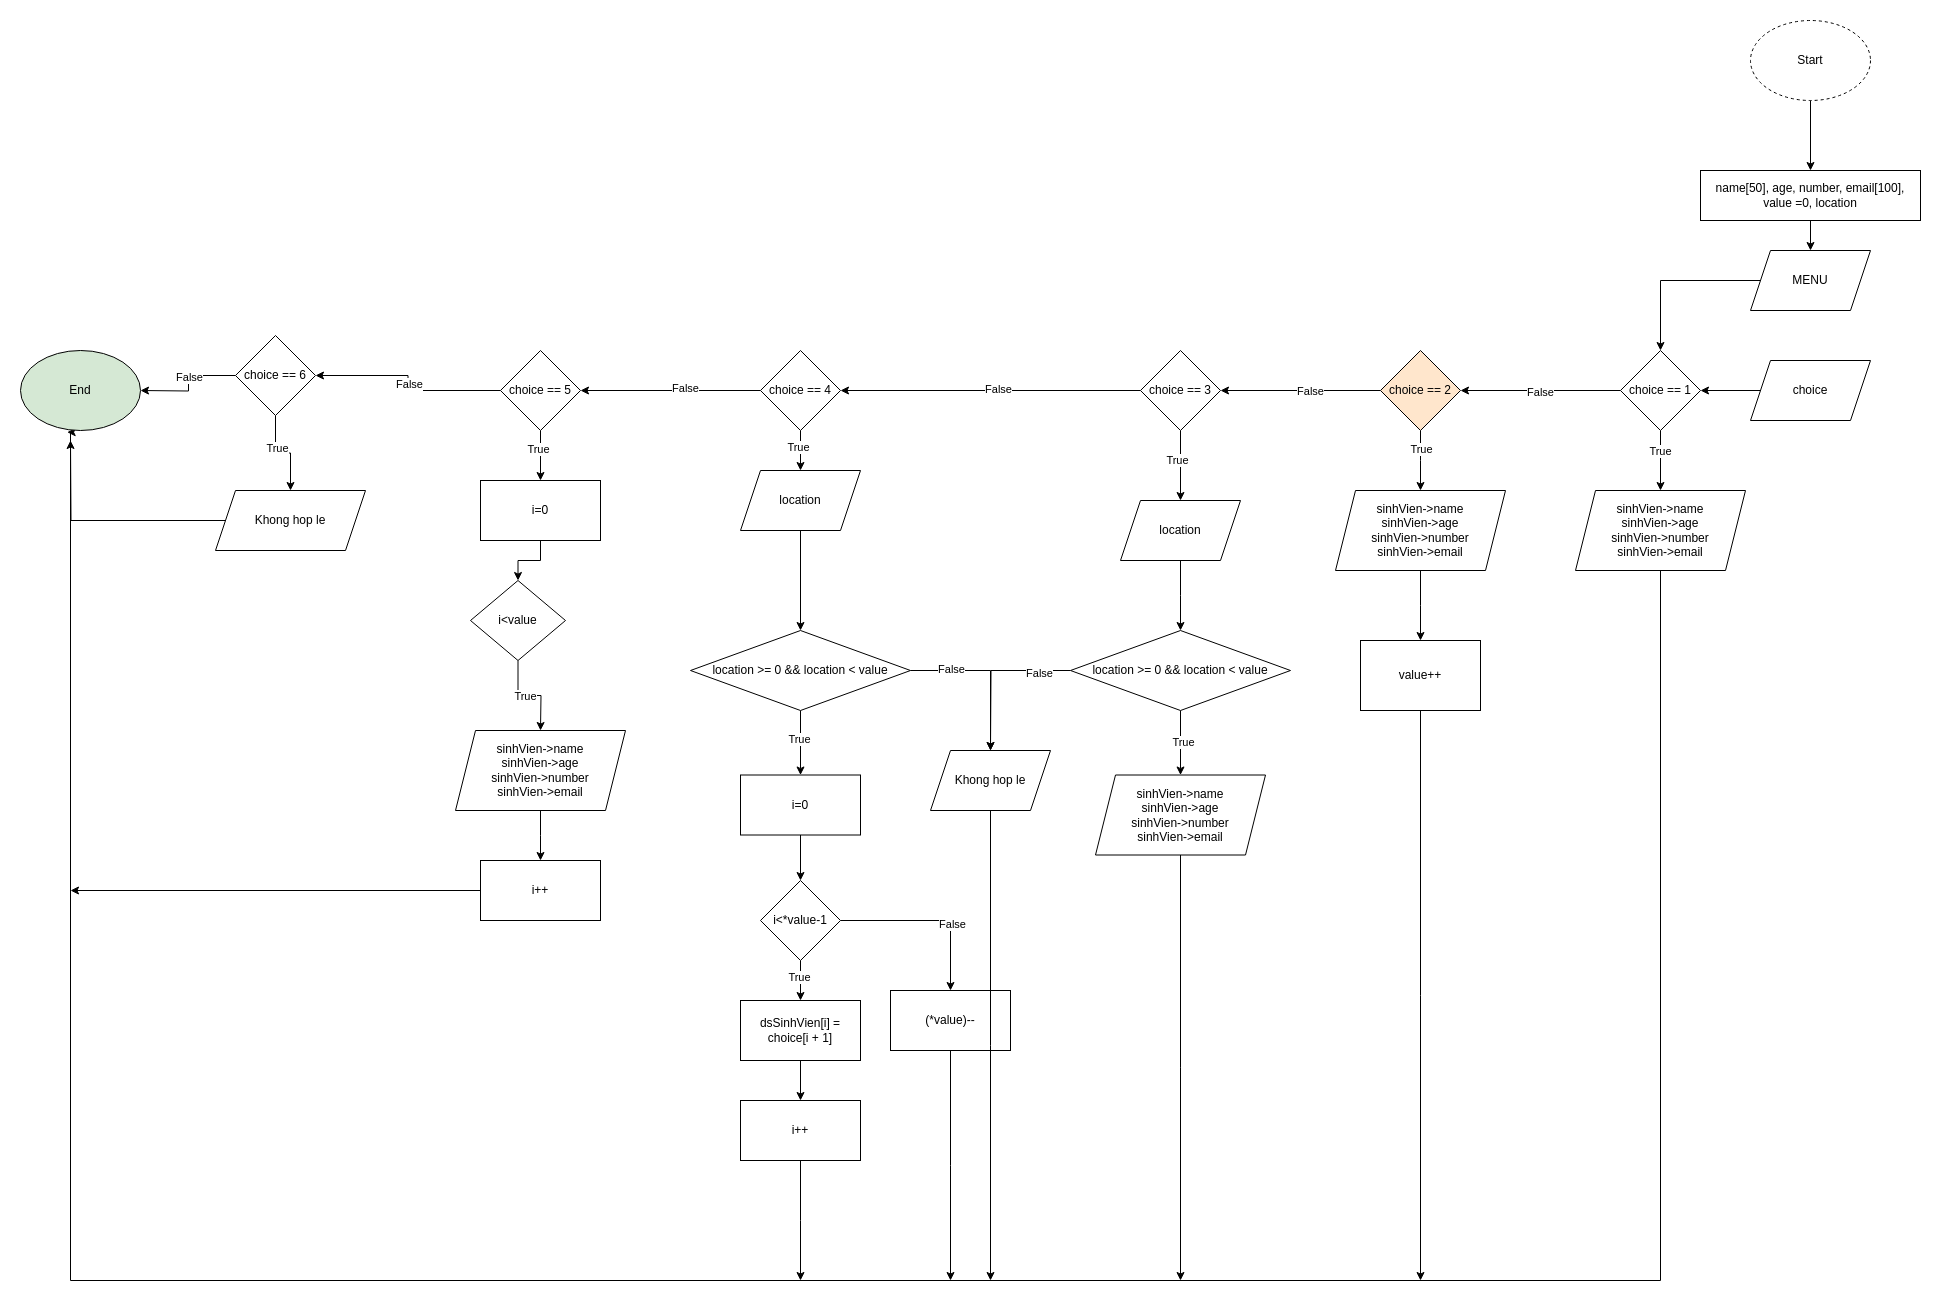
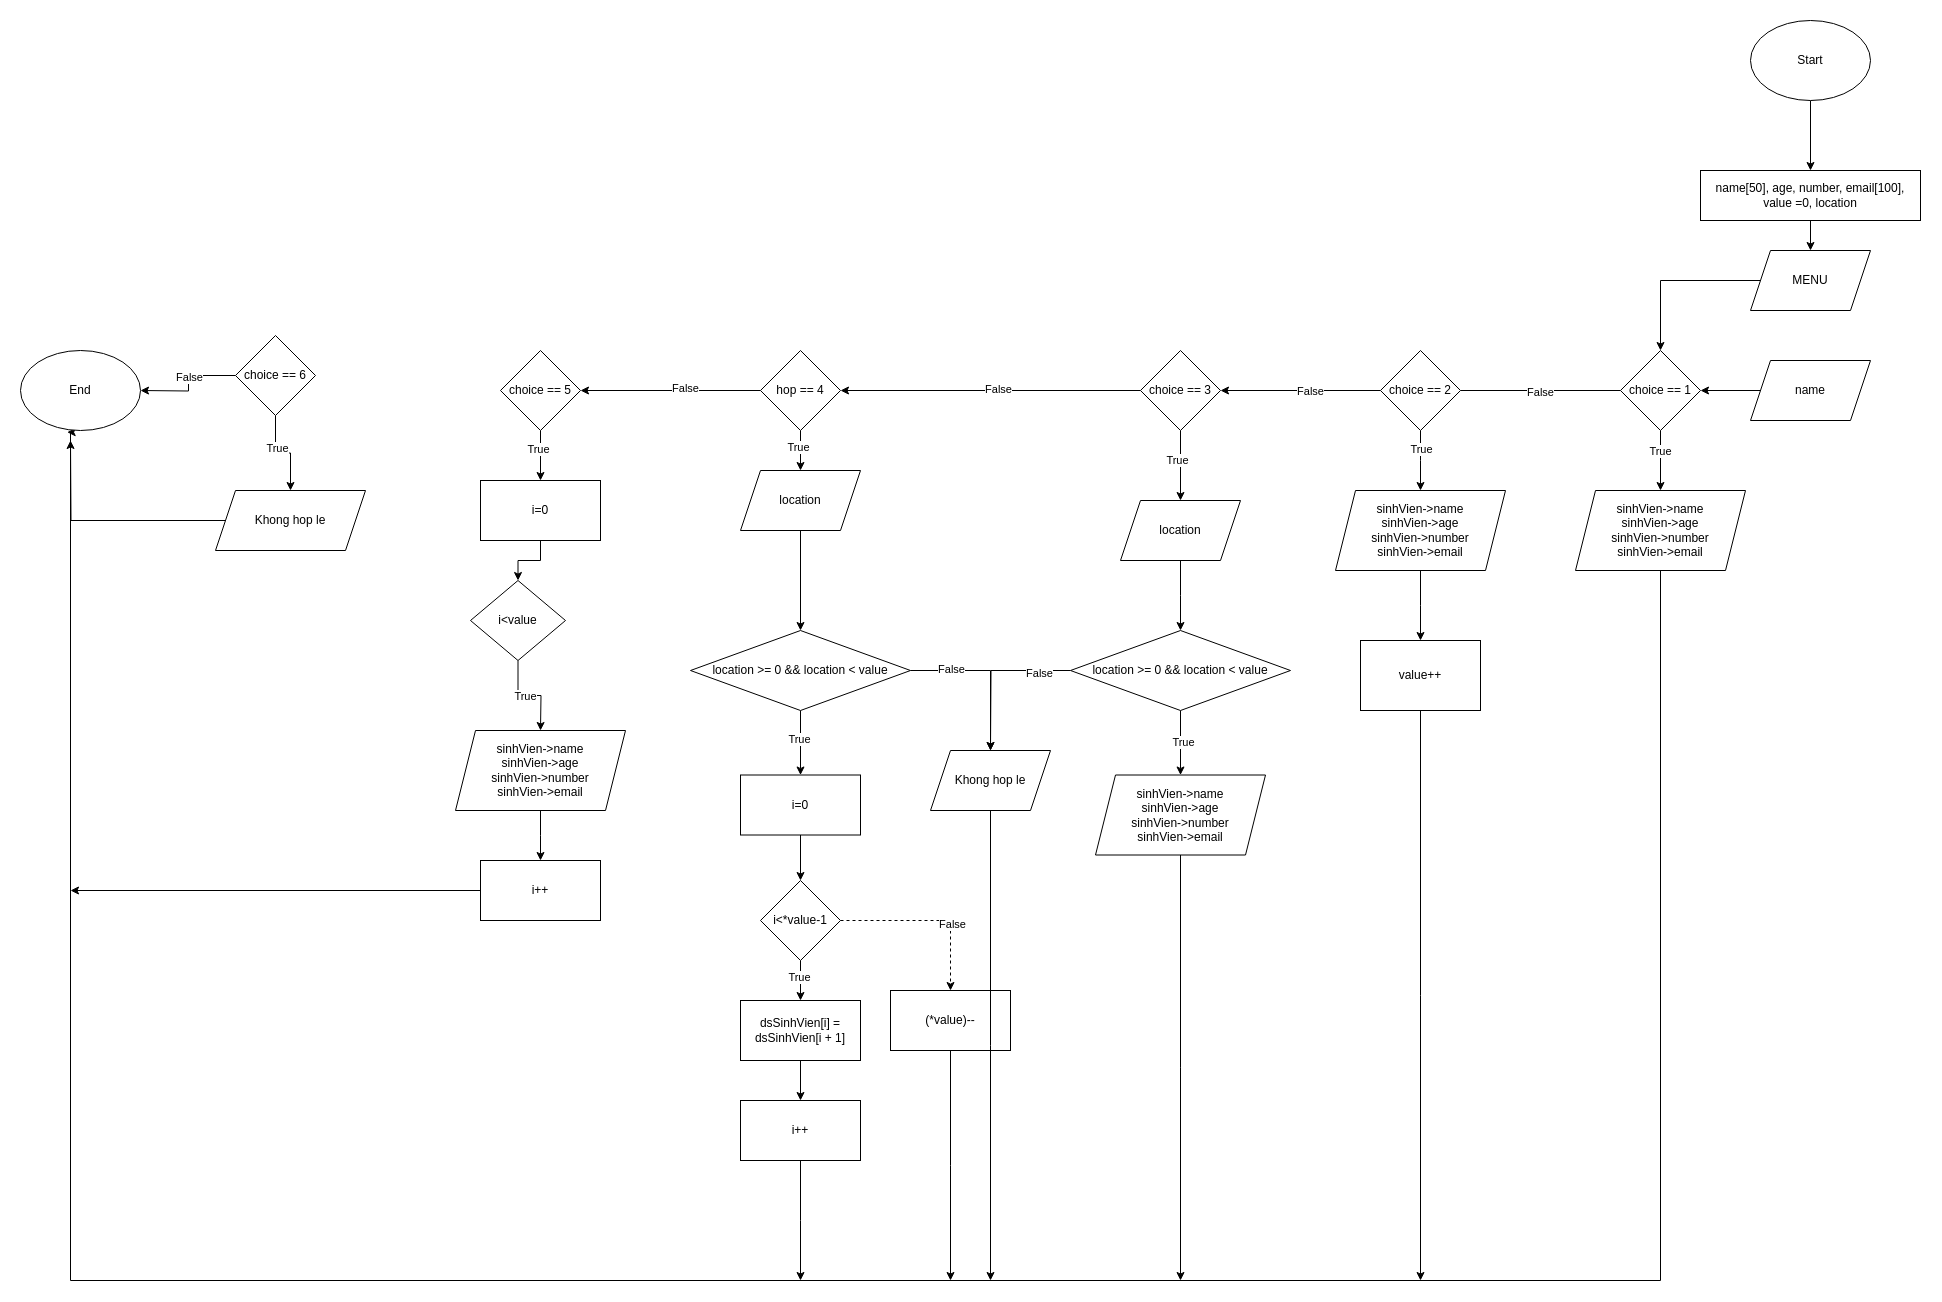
node "Start": style dashed -> solid
edge "choice == 5" -> "choice == 6": removed, label "False"
node "End": fillcolor #d5e8d4 -> #ffffff
node "choice == 4": label "choice == 4" -> "hop == 4"
node "choice == 2": fillcolor #ffe6cc -> #ffffff
edge "choice == 1" -> "choice == 2": arrowhead classic -> none
node "choice": label "choice" -> "name"
edge "i<*value-1" -> "(*value)--": style solid -> dashed
node "dsSinhVien[i] = choice[i + 1]": label "dsSinhVien[i] = choice[i + 1]" -> "dsSinhVien[i] = dsSinhVien[i + 1]"
